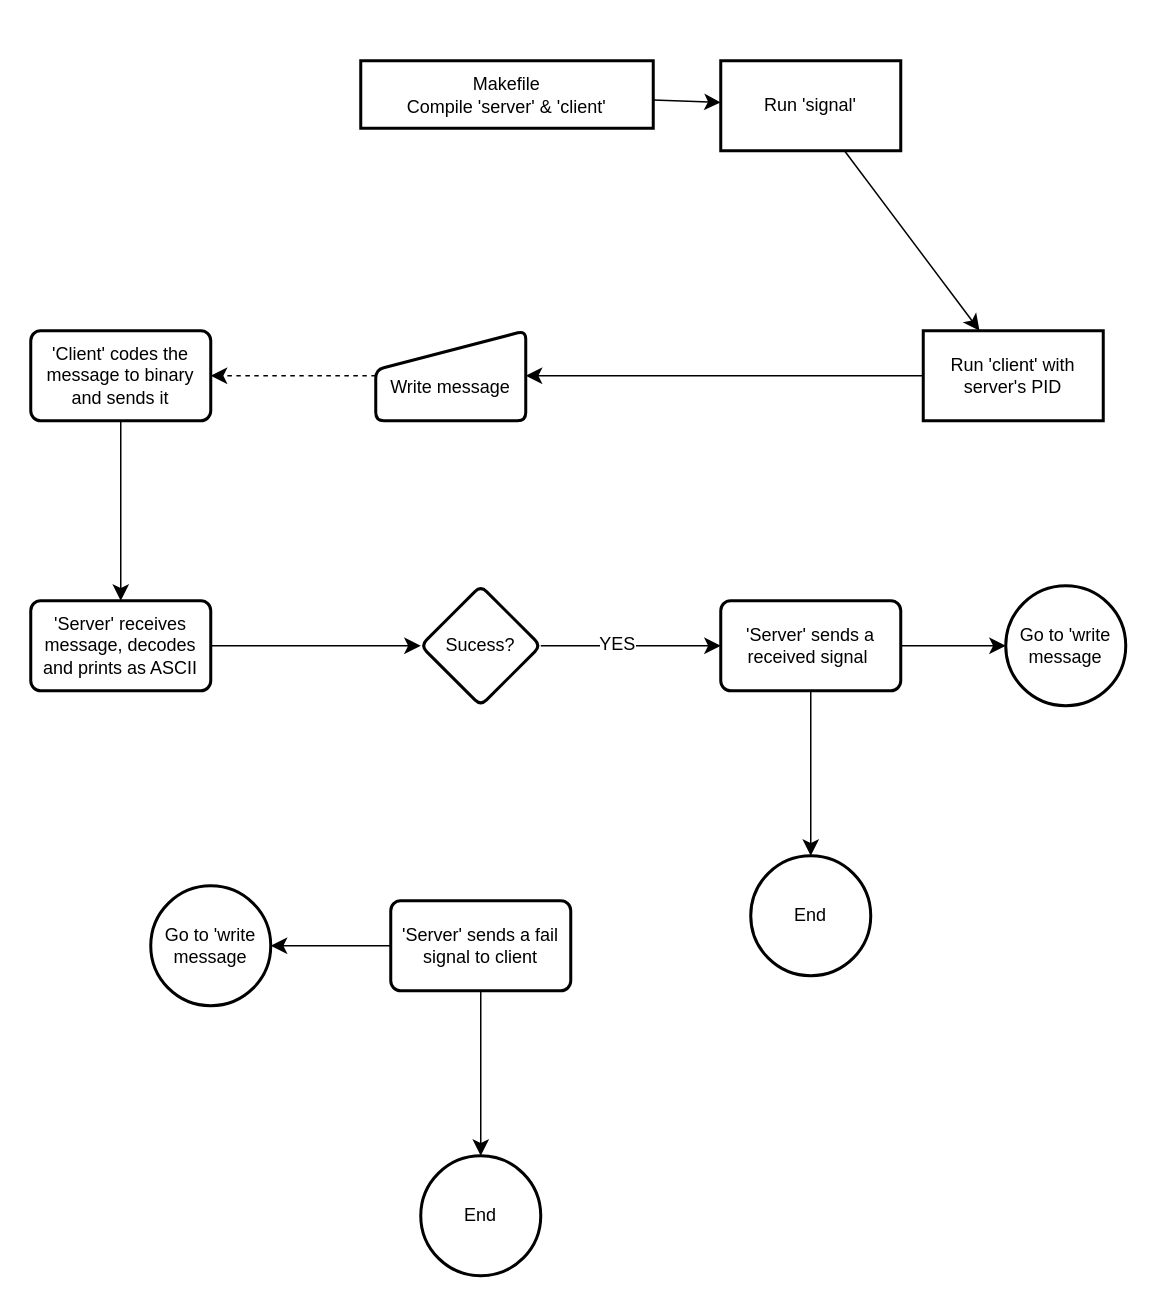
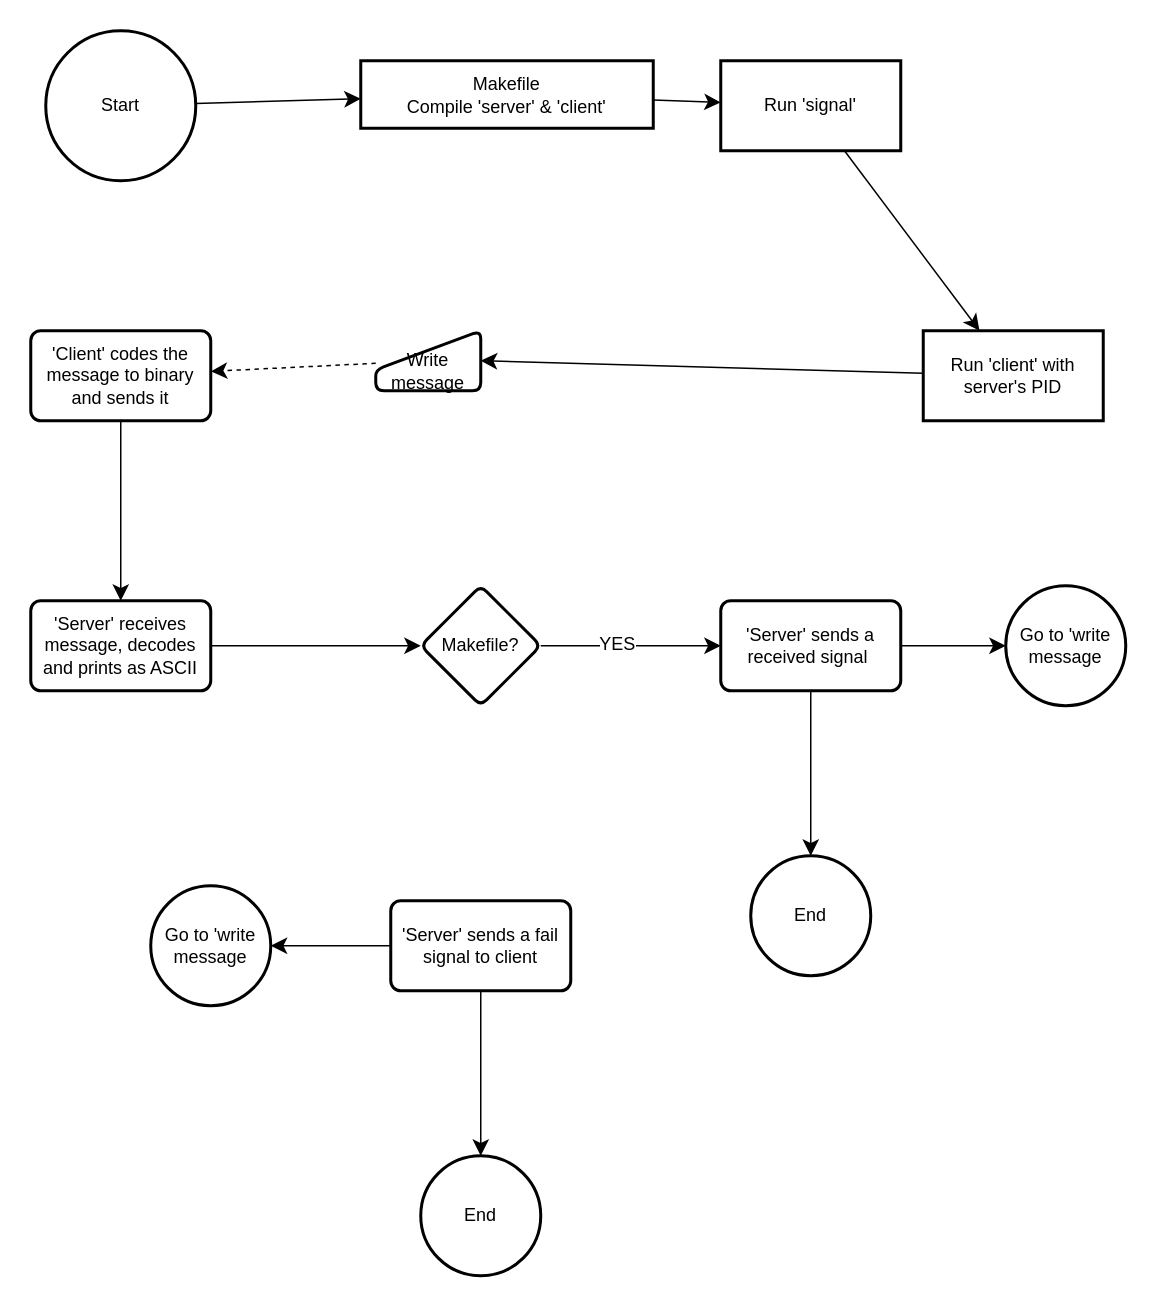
edge "Start" -> "Makefile Compile 'server' & 'client'": added
node "Start": added
node "Write message": size 150x90 -> 105x60
node "Sucess?": label "Sucess?" -> "Makefile?"
